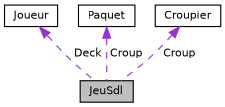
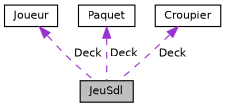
edge "JeuSdl" -> "Paquet": label " Croup" -> " Deck"
edge "JeuSdl" -> "Croupier": label " Croup" -> " Deck"
